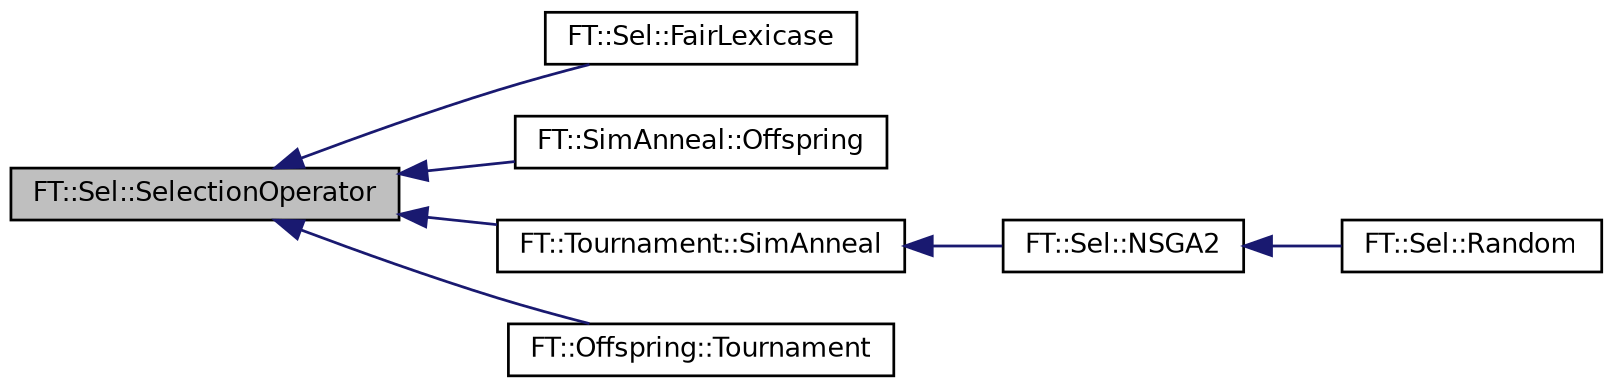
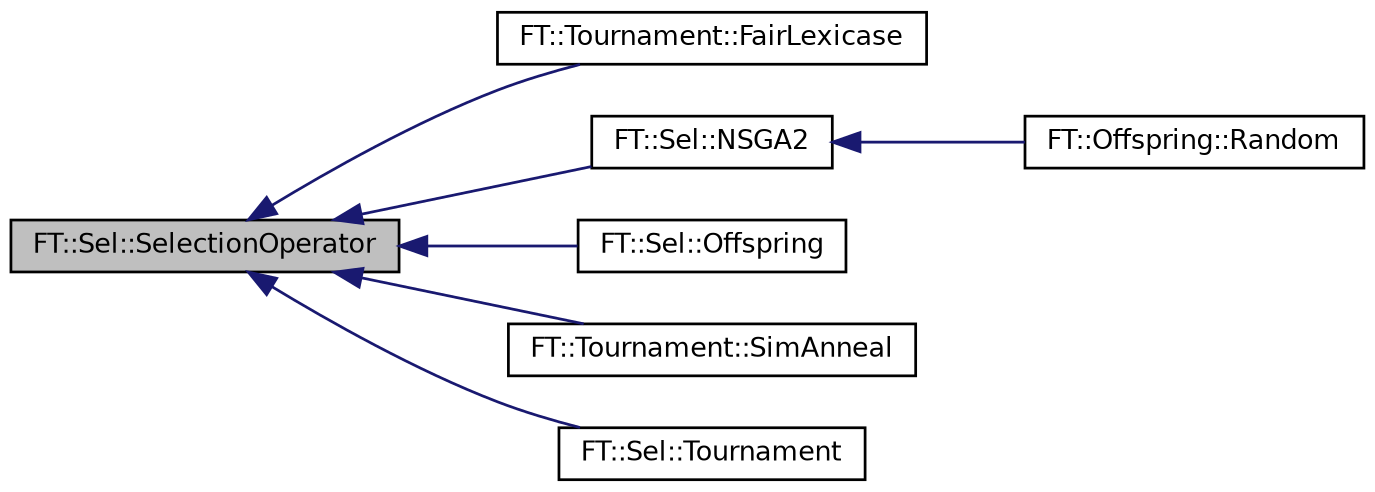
node "FT::Sel::FairLexicase": label "FT::Sel::FairLexicase" -> "FT::Tournament::FairLexicase"
node "FT::SimAnneal::Offspring": label "FT::SimAnneal::Offspring" -> "FT::Sel::Offspring"
edge "FT::Sel::NSGA2" -> "FT::Tournament::SimAnneal": now "FT::Sel::NSGA2" -> "FT::Sel::SelectionOperator"
node "FT::Sel::Random": label "FT::Sel::Random" -> "FT::Offspring::Random"
node "FT::Offspring::Tournament": label "FT::Offspring::Tournament" -> "FT::Sel::Tournament"
